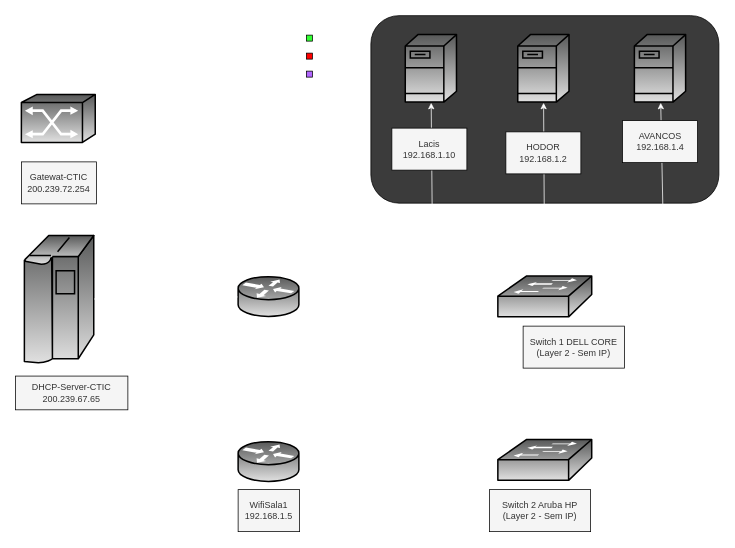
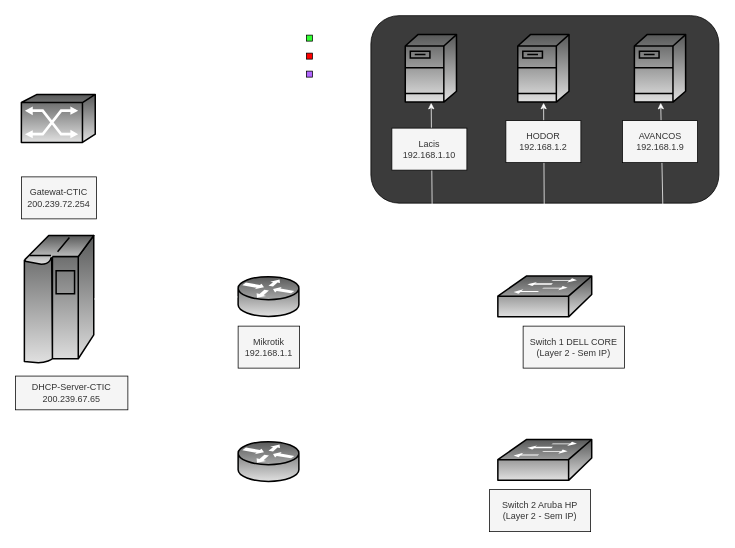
node "AVANCOS 192.168.1.4": label "AVANCOS 192.168.1.4" -> "AVANCOS 192.168.1.9"
node "HODOR 192.168.1.2": moved (543, 153) -> (543, 141)
node "Gatewat-CTIC 200.239.72.254": moved (59, 183) -> (59, 198)
node "Mikrotik 192.168.1.1": added
node "WifiSala1 192.168.1.5": removed
